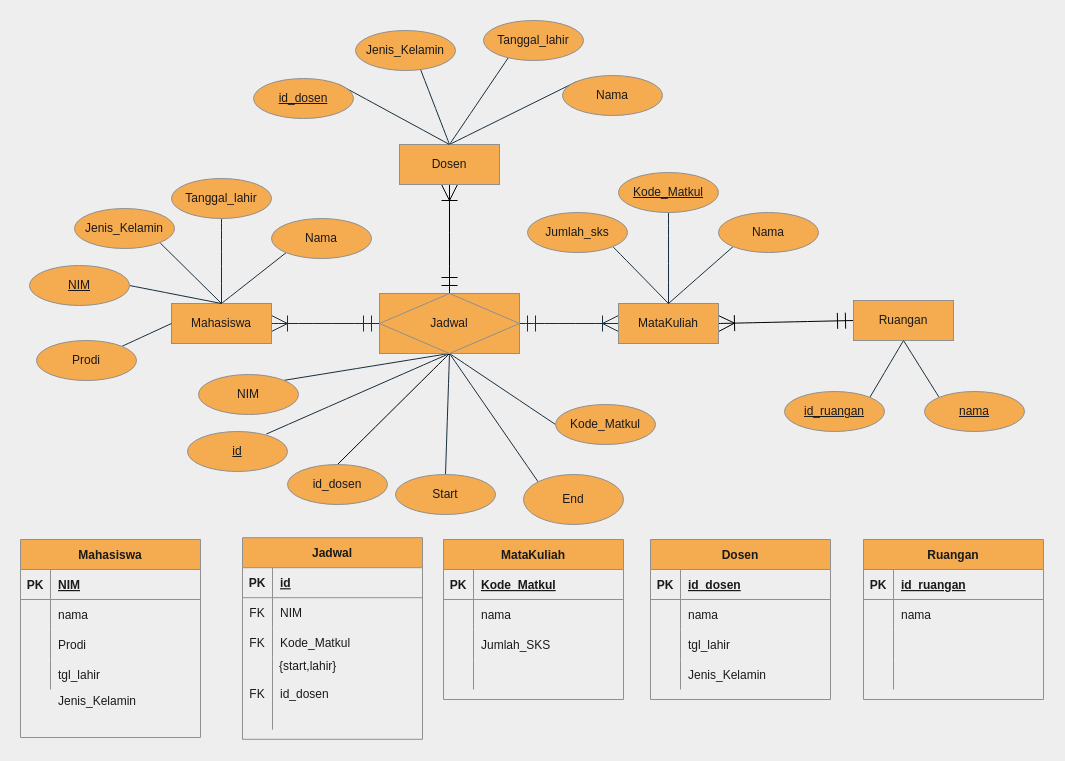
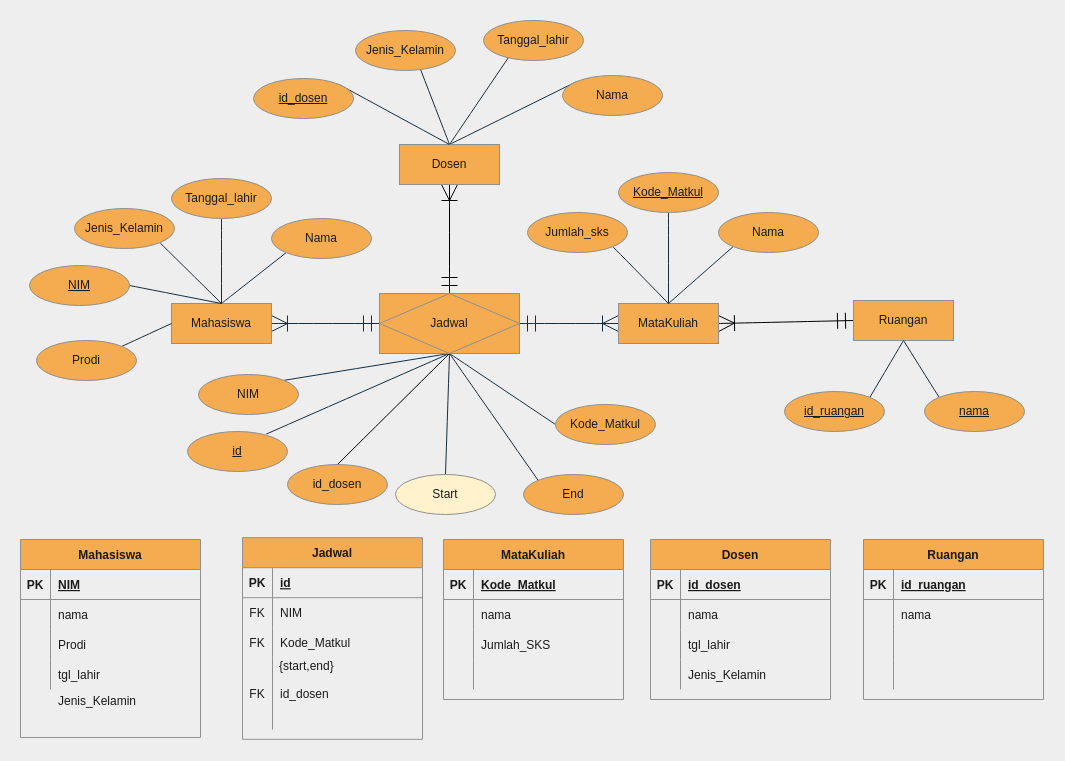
node "Start": fillcolor #f5ab50 -> #fff2cc
node "End": size 100x50 -> 100x40
node "{start,lahir}": label "{start,lahir}" -> "{start,end}"
